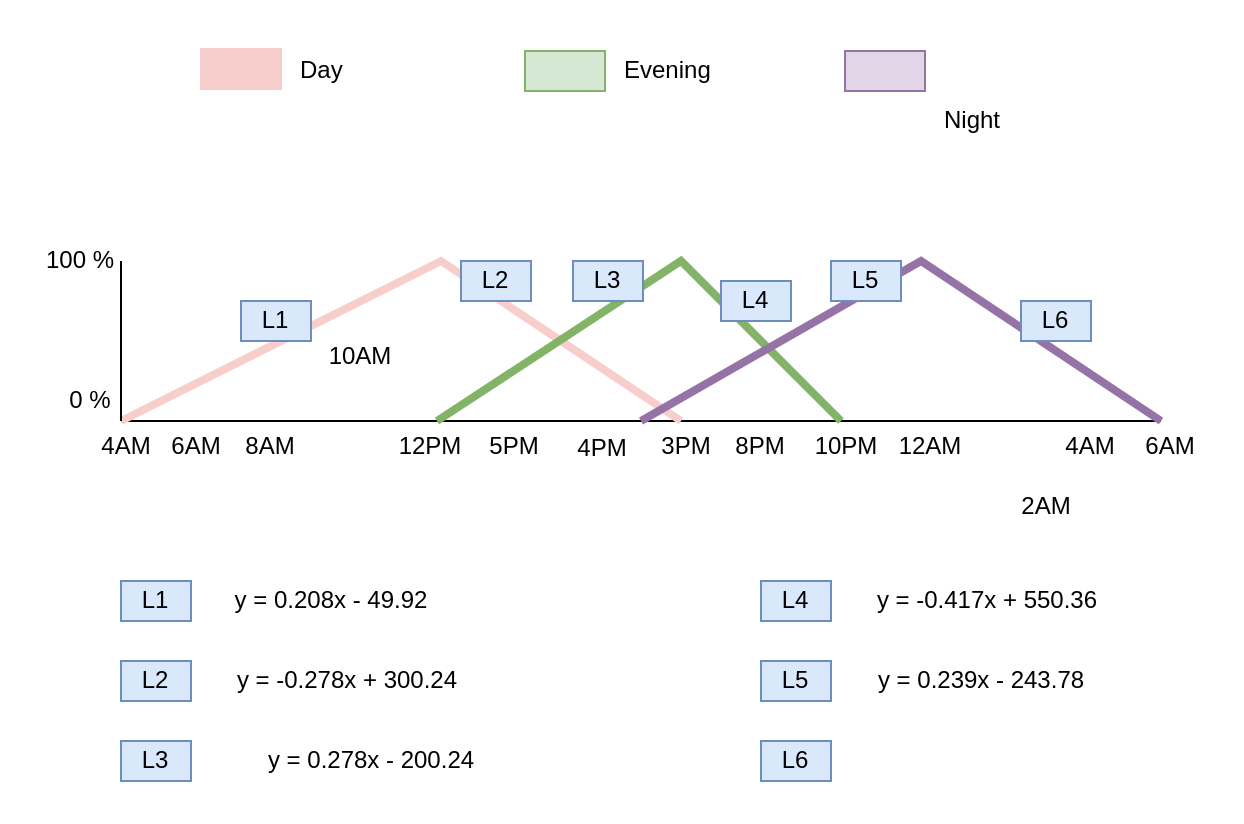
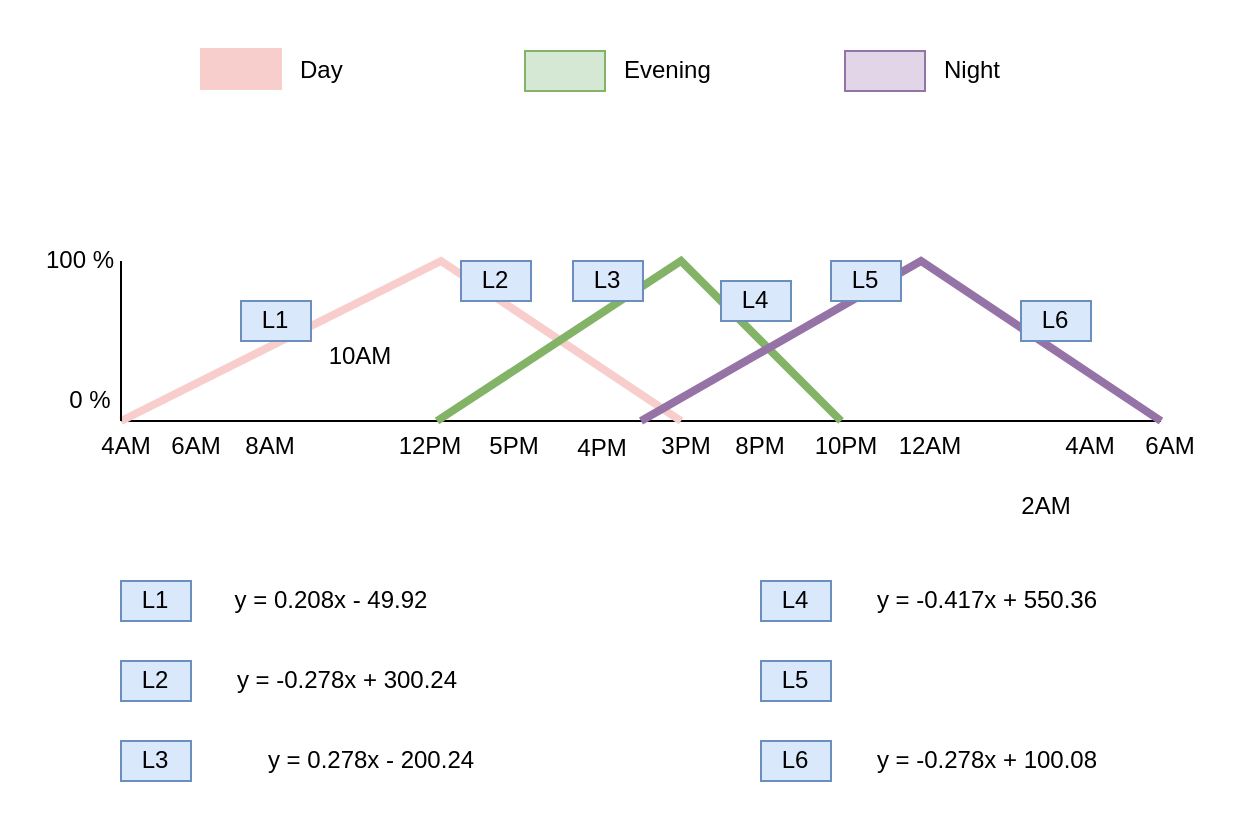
node "Night": moved (1001, 121) -> (1001, 71)
node "y = 0.239x - 243.78": removed
node "y = -0.278x + 100.08": added
